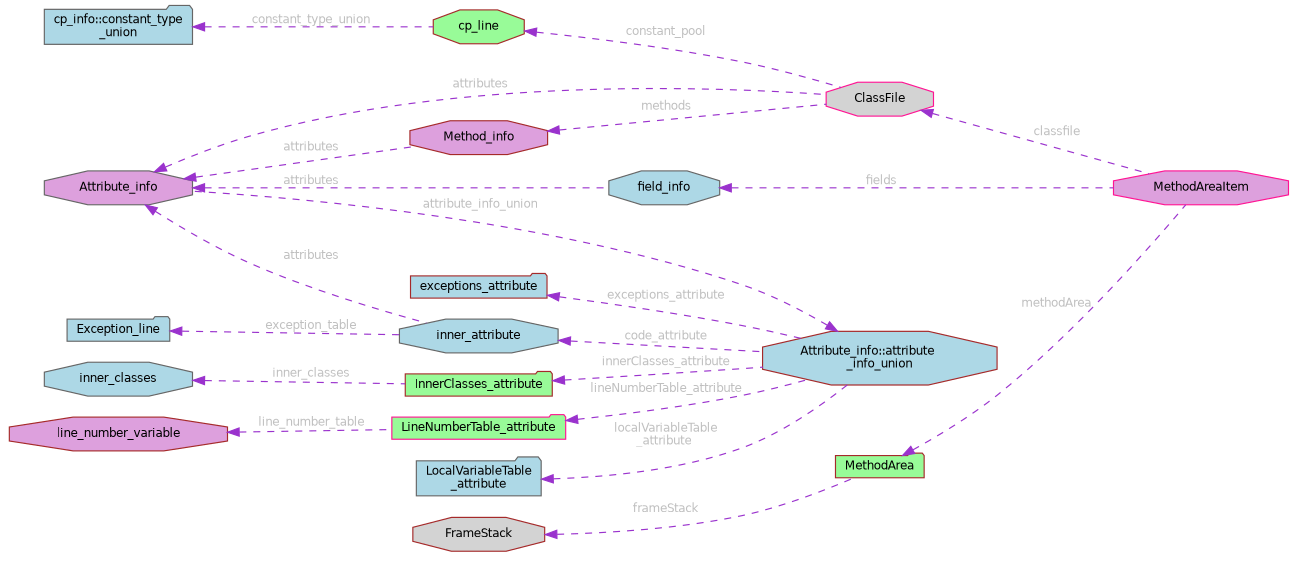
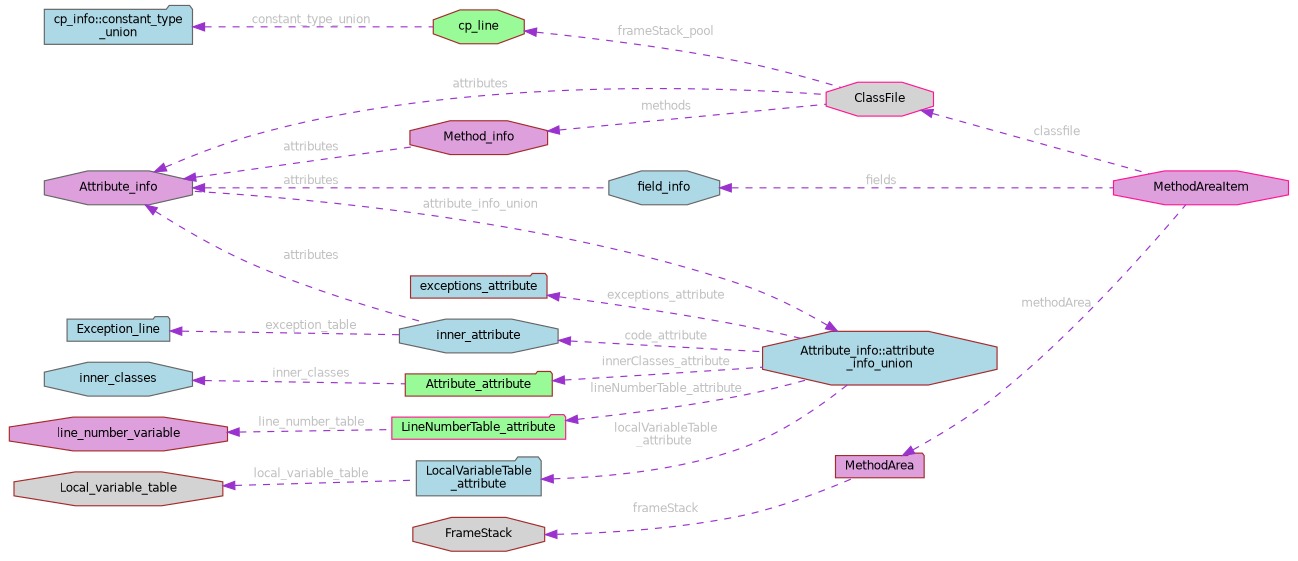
edge "ClassFile" -> "cp_line": label " constant_pool" -> " frameStack_pool"
node "InnerClasses_attribute": label "InnerClasses_attribute" -> "Attribute_attribute"
node "MethodArea": fillcolor palegreen -> plum
node "Local_variable_table": added
